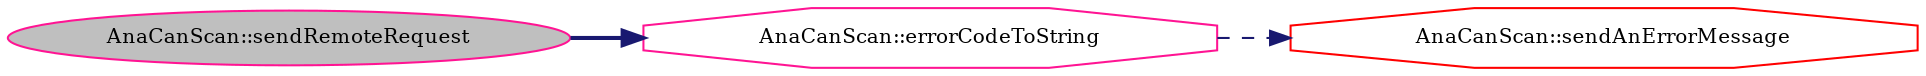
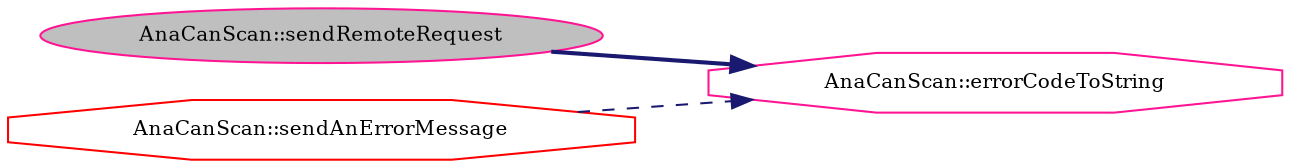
edge "AnaCanScan::errorCodeToString" -> "AnaCanScan::sendAnErrorMessage": reversed
